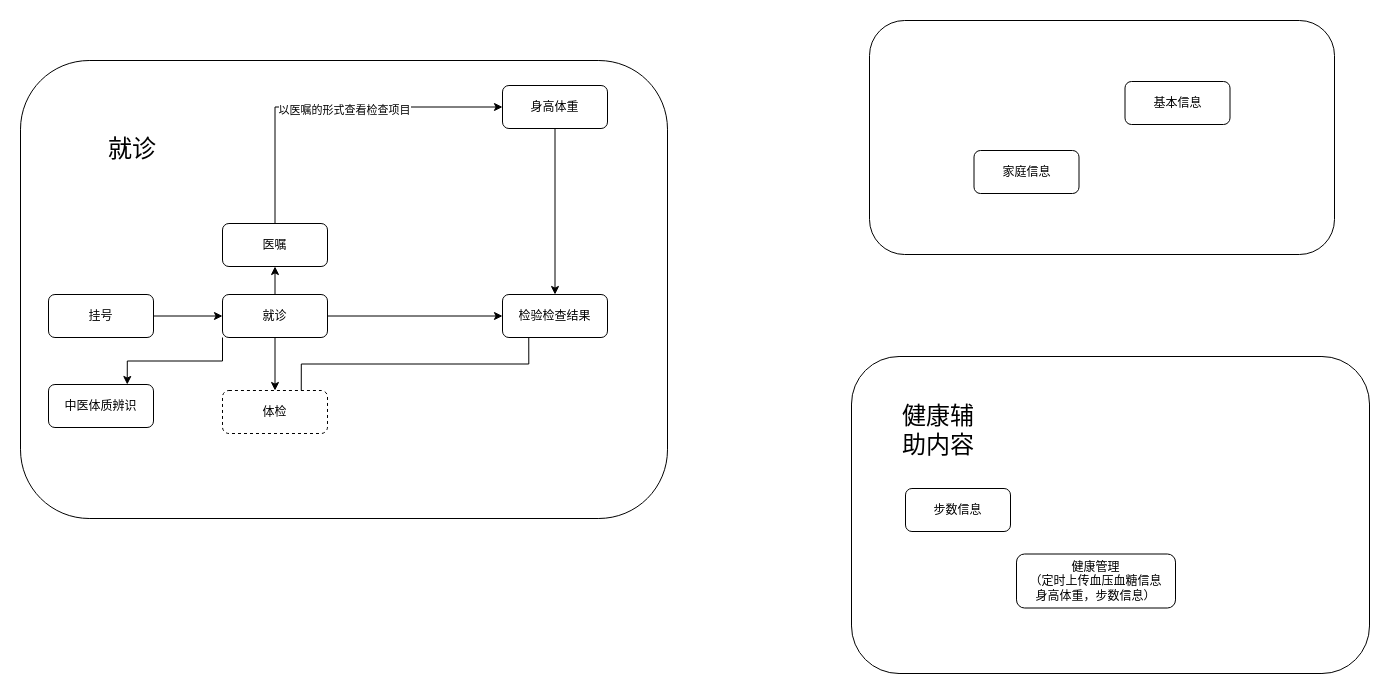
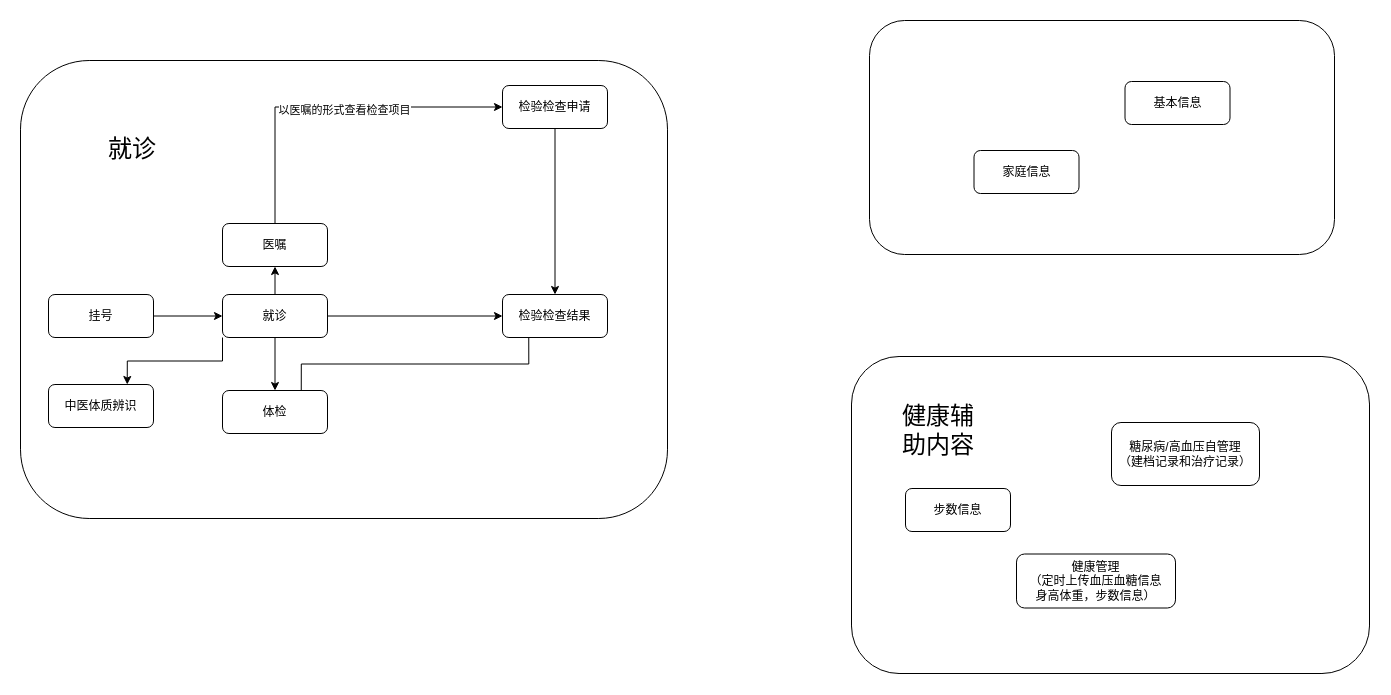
node "身高体重": label "身高体重" -> "检验检查申请"
node "体检": style dashed -> solid
node "糖尿病/高血压自管理 （建档记录和治疗记录）": added
